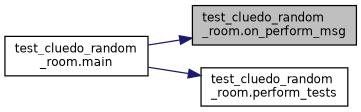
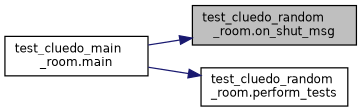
node "test_cluedo_random _room.on_perform_msg": label "test_cluedo_random _room.on_perform_msg" -> "test_cluedo_random _room.on_shut_msg"
node "test_cluedo_random _room.main": label "test_cluedo_random _room.main" -> "test_cluedo_main _room.main"
